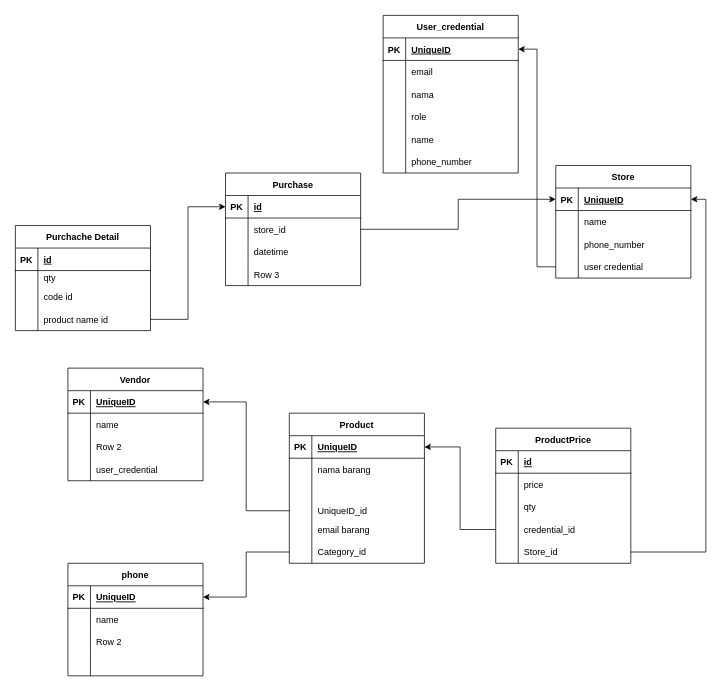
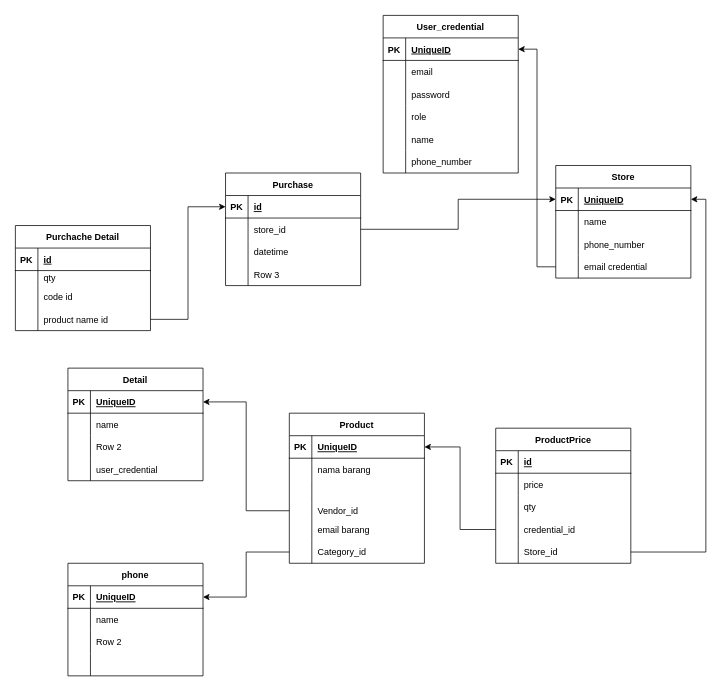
node "nama": label "nama" -> "password"
node "user credential": label "user credential" -> "email credential"
node "Vendor": label "Vendor" -> "Detail"
node "UniqueID_id": label "UniqueID_id" -> "Vendor_id"
